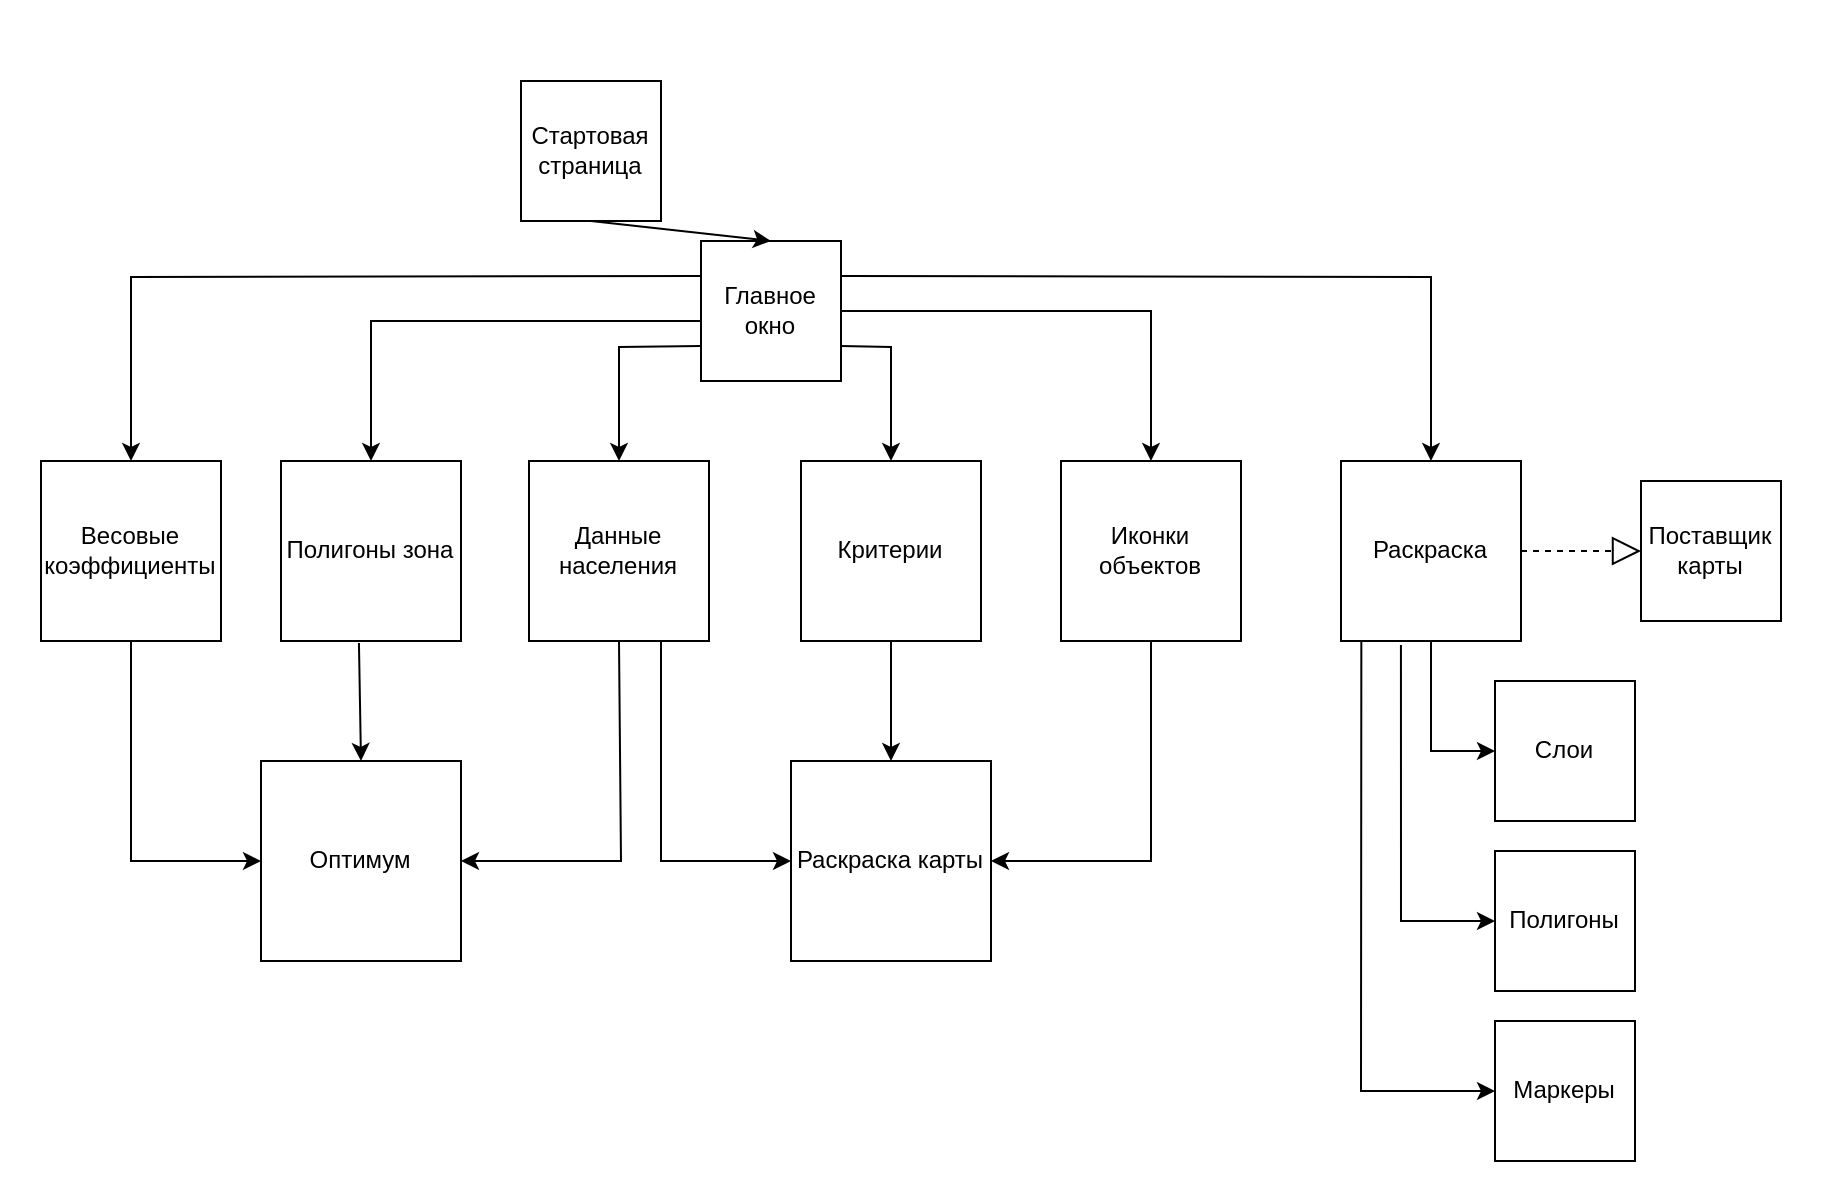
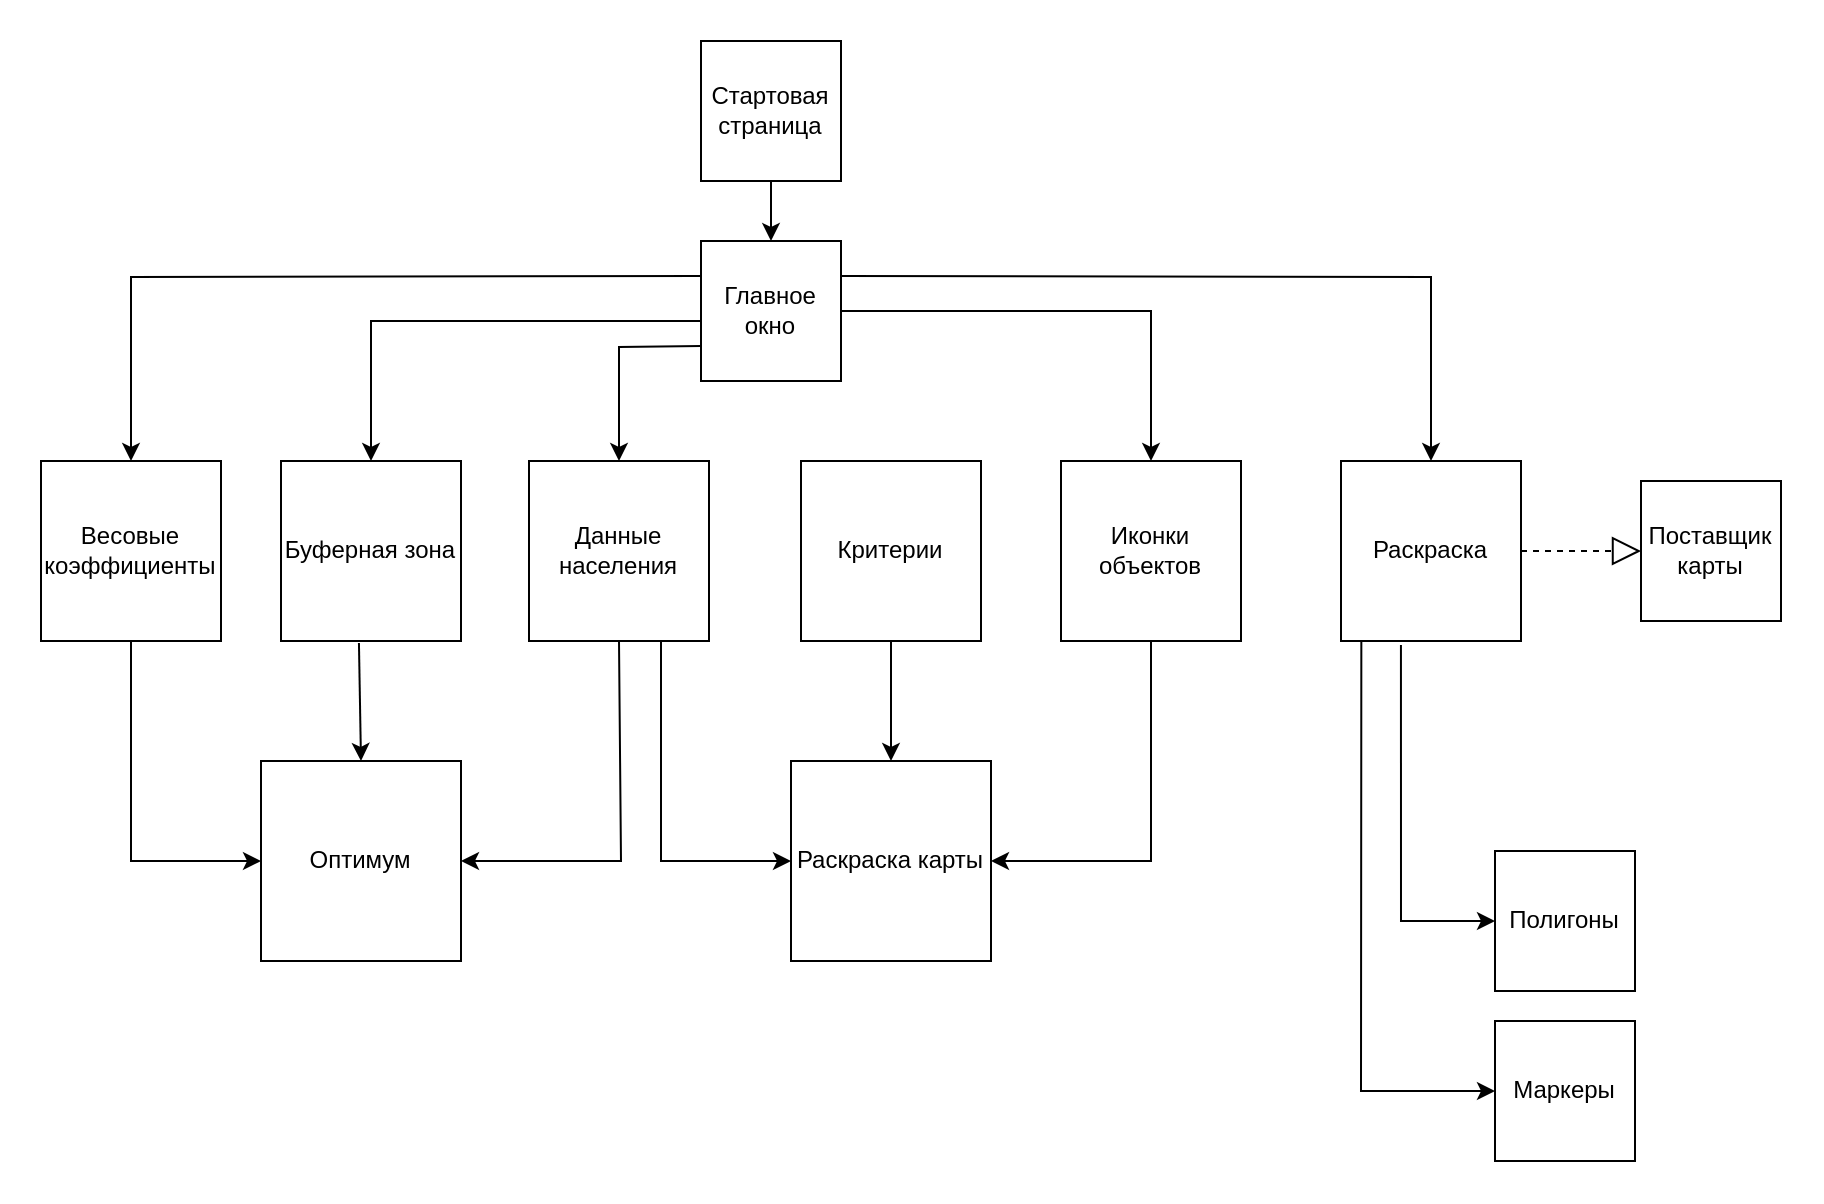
node "Стартовая страница": moved (591, 151) -> (771, 111)
edge "Главное окно" -> "Критерии": removed
node "Полигоны зона": label "Полигоны зона" -> "Буферная зона"
edge "Раскраска" -> "Слои": removed
node "Слои": removed
